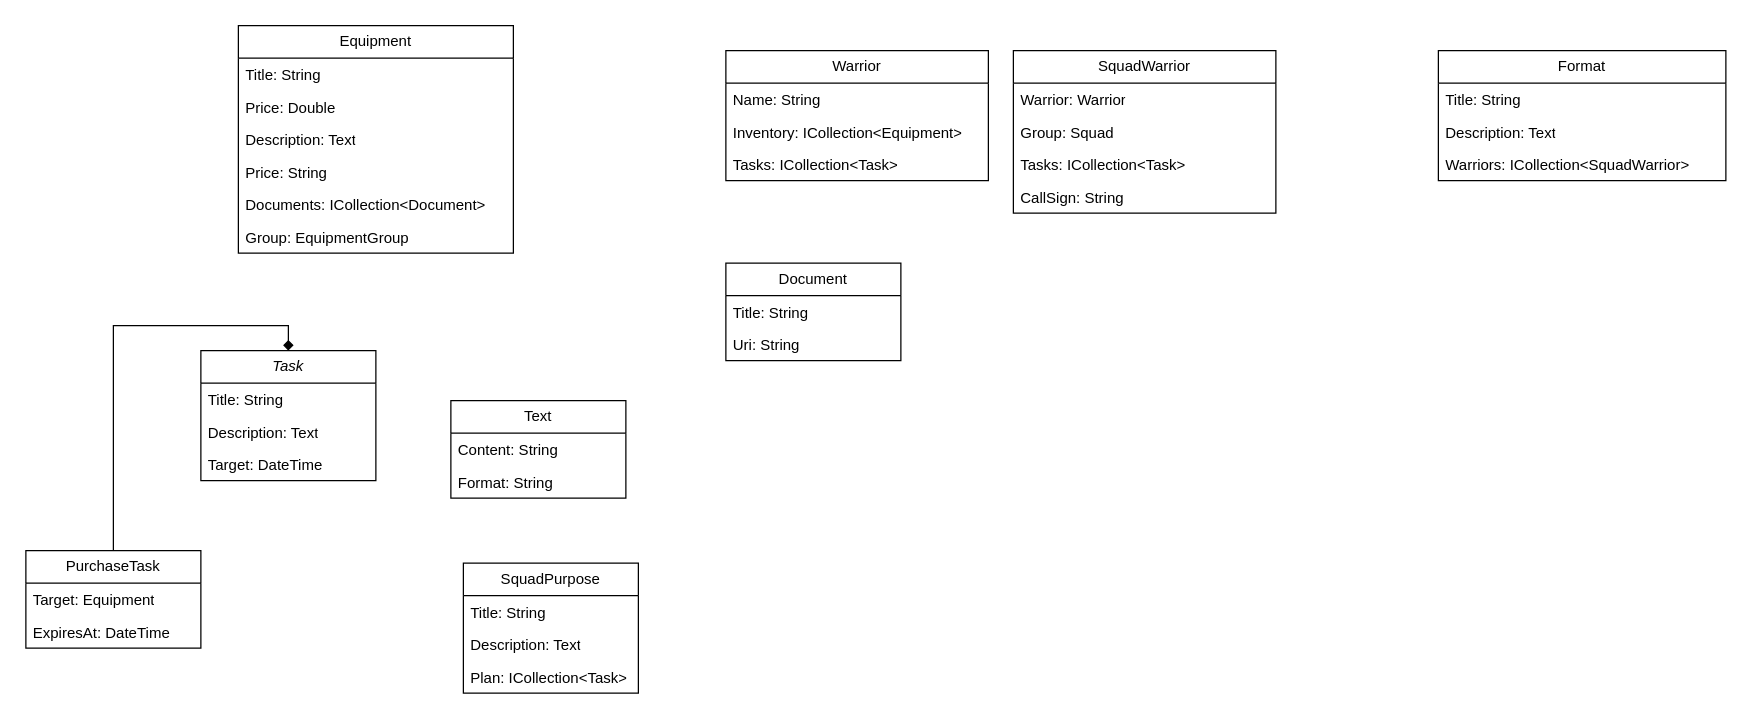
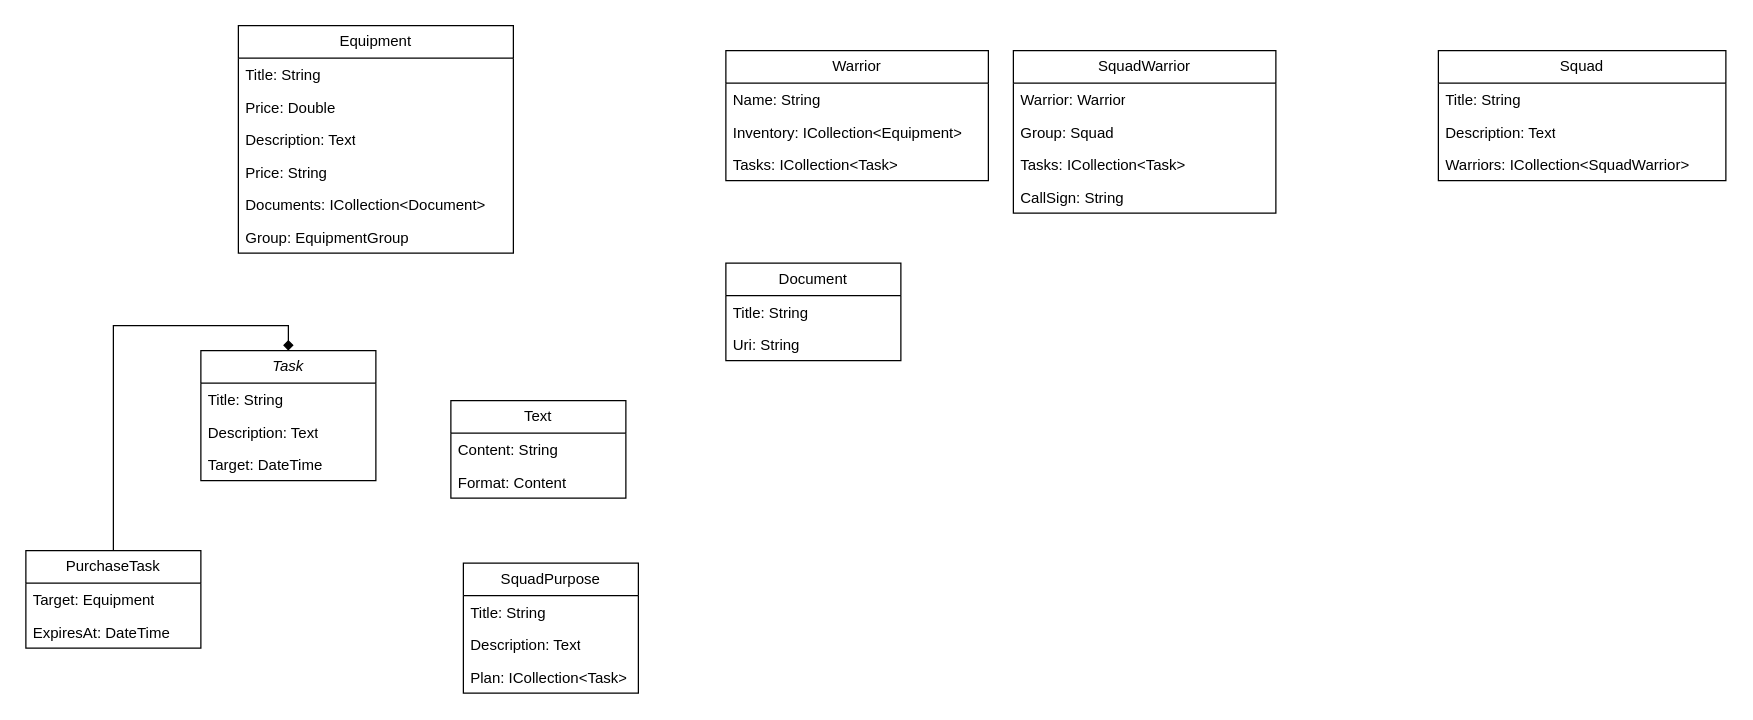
node "Format": label "Format" -> "Squad"
node "Format: String": label "Format: String" -> "Format: Content"
